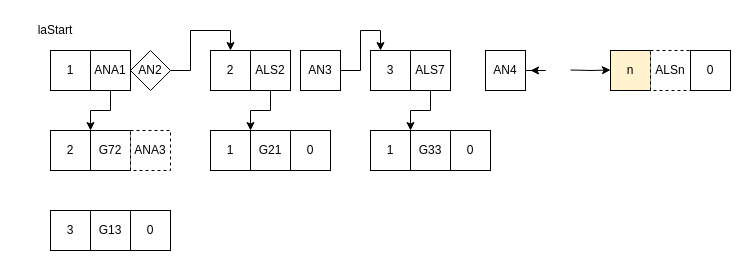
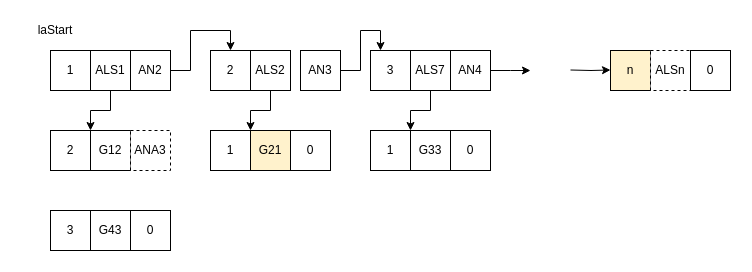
node "ANA1": label "ANA1" -> "ALS1"
node "AN2": shape diamond -> rectangle
node "AN4": moved (506, 71) -> (471, 71)
node "G72": label "G72" -> "G12"
node "G21": fillcolor #ffffff -> #fff2cc
node "G13": label "G13" -> "G43"
